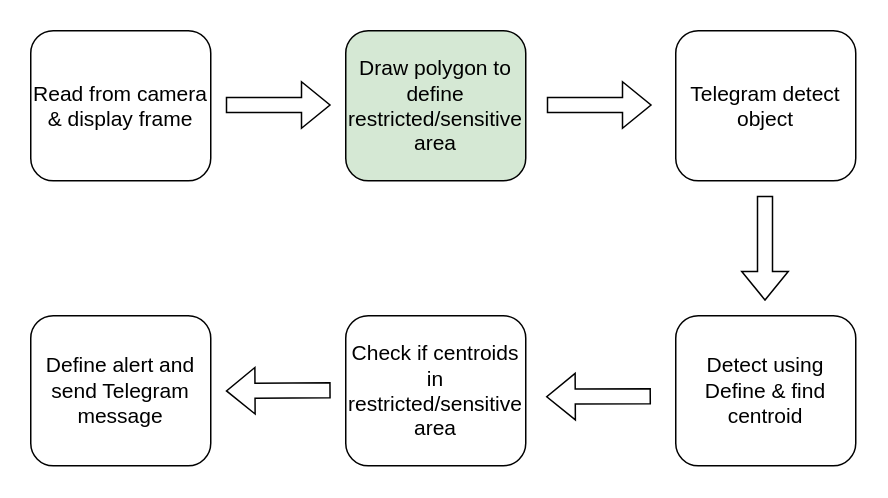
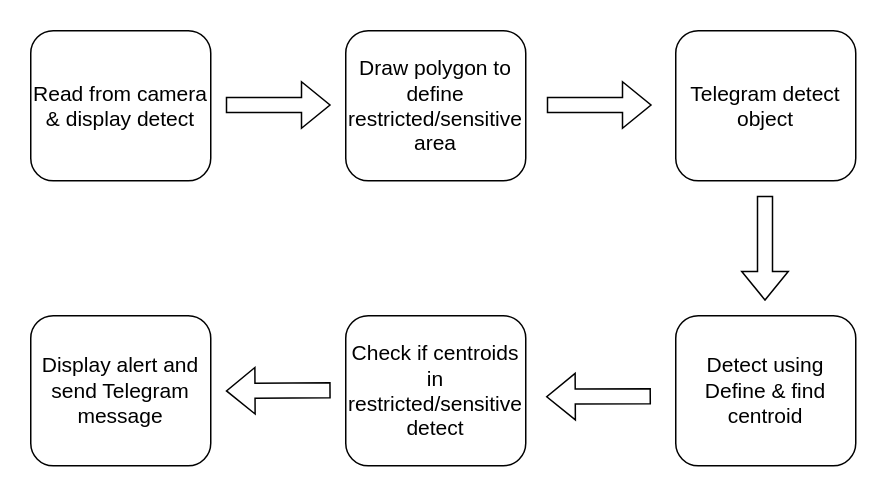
node "Read from camera & display frame": label "Read from camera & display frame" -> "Read from camera & display detect"
node "Draw polygon to define restricted/sensitive area": fillcolor #d5e8d4 -> #ffffff
node "Define alert and send Telegram message": label "Define alert and send Telegram message" -> "Display alert and send Telegram message"
node "Check if centroids in restricted/sensitive area": label "Check if centroids in restricted/sensitive area" -> "Check if centroids in restricted/sensitive detect"
